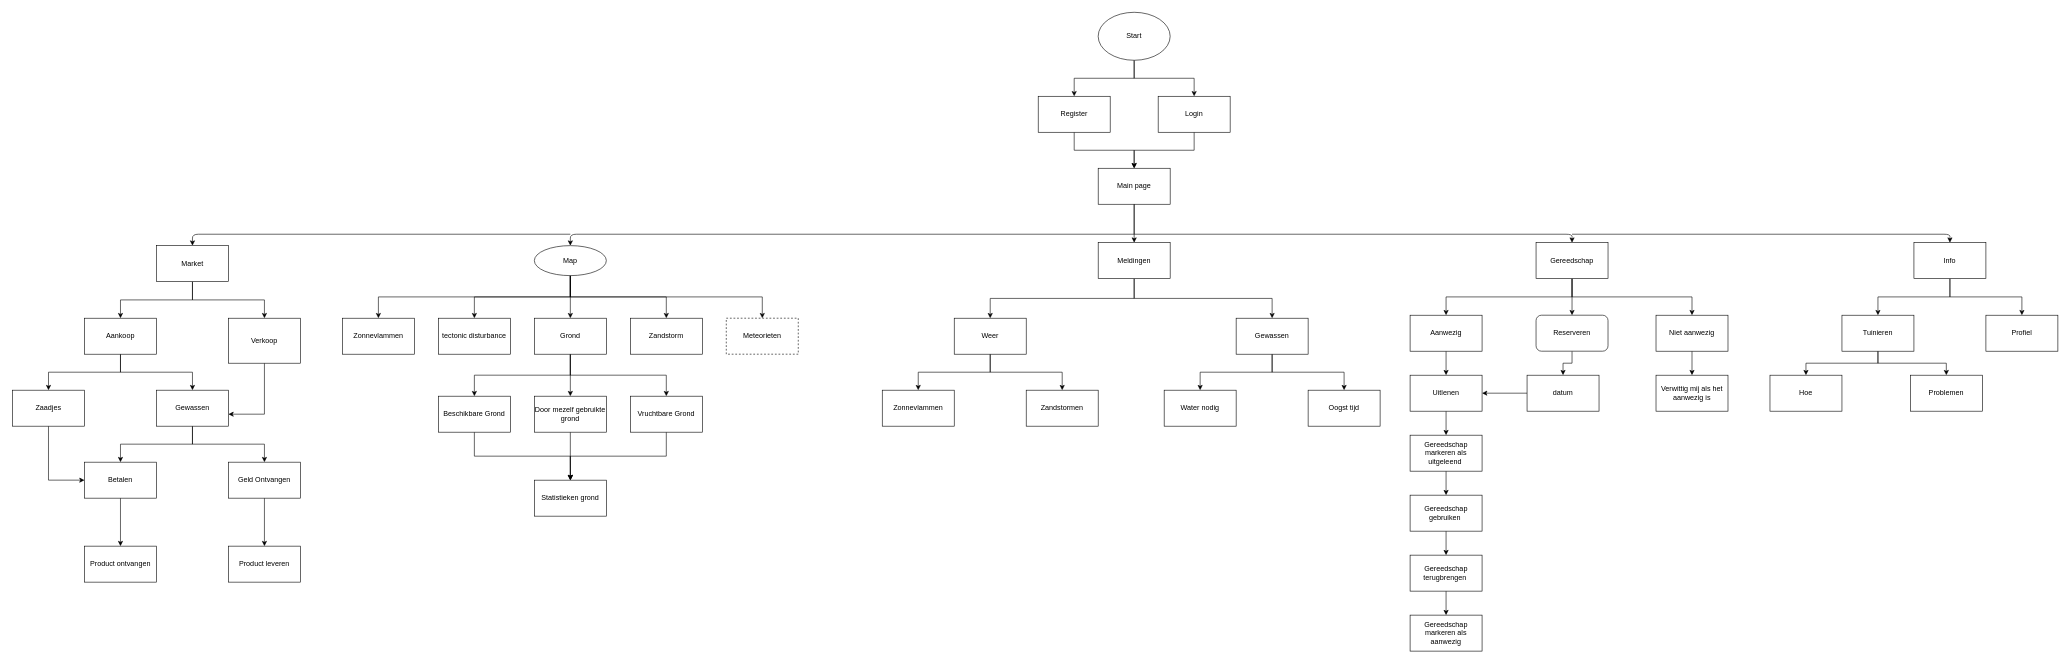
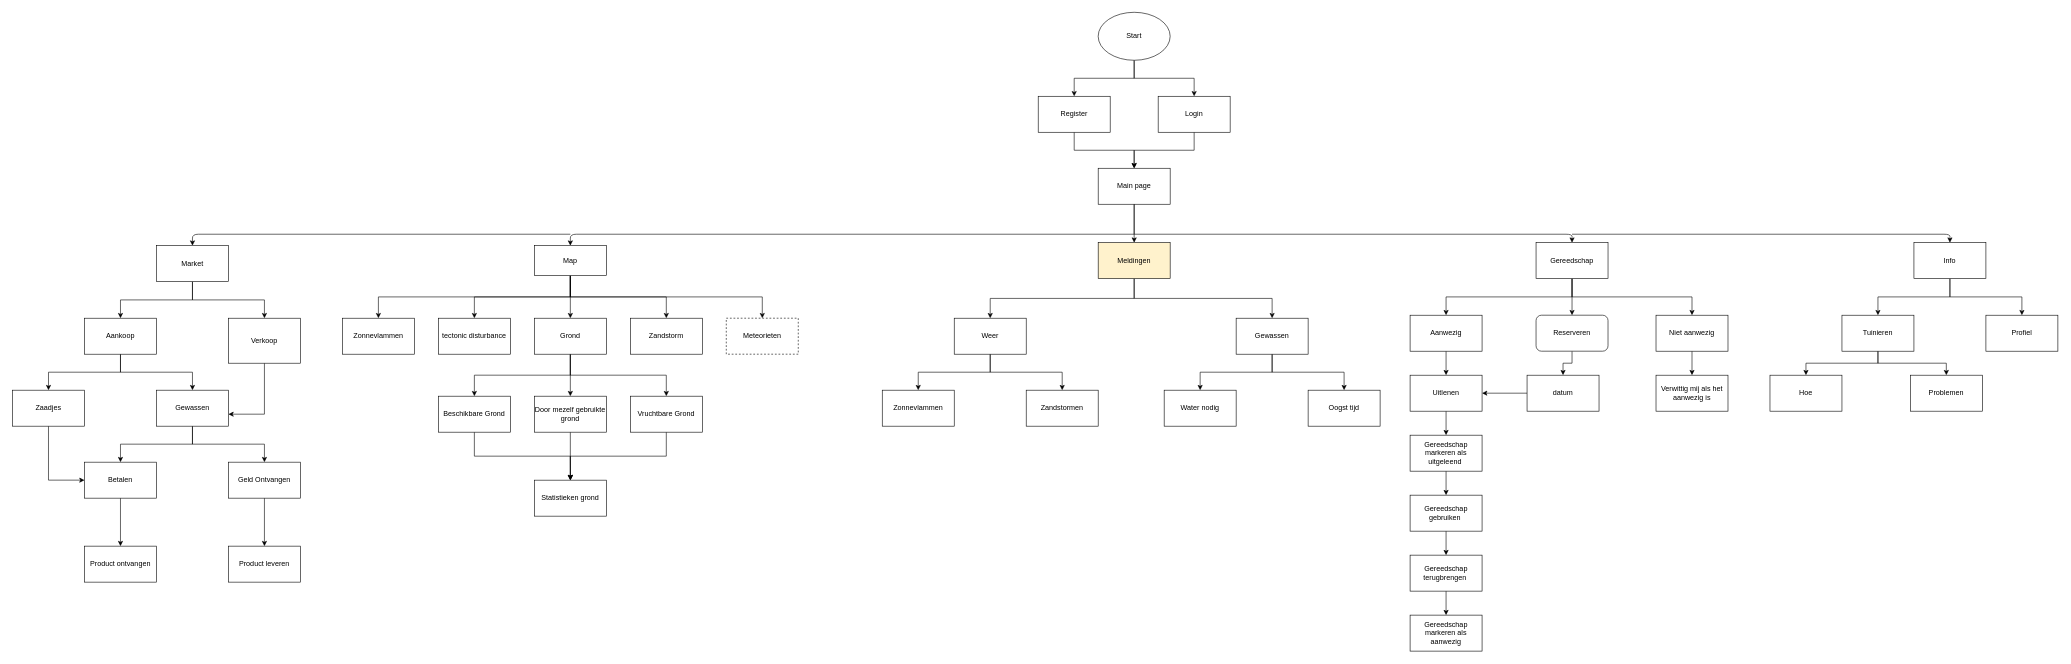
node "Map": shape ellipse -> rectangle
node "Meldingen": fillcolor #ffffff -> #fff2cc
